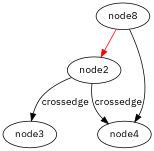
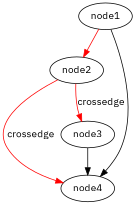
node "node8": label "node8" -> "node1"
edge "node2" -> "node3": color black -> red
edge "node2" -> "node4": color black -> red
edge "node3" -> "node4": added
